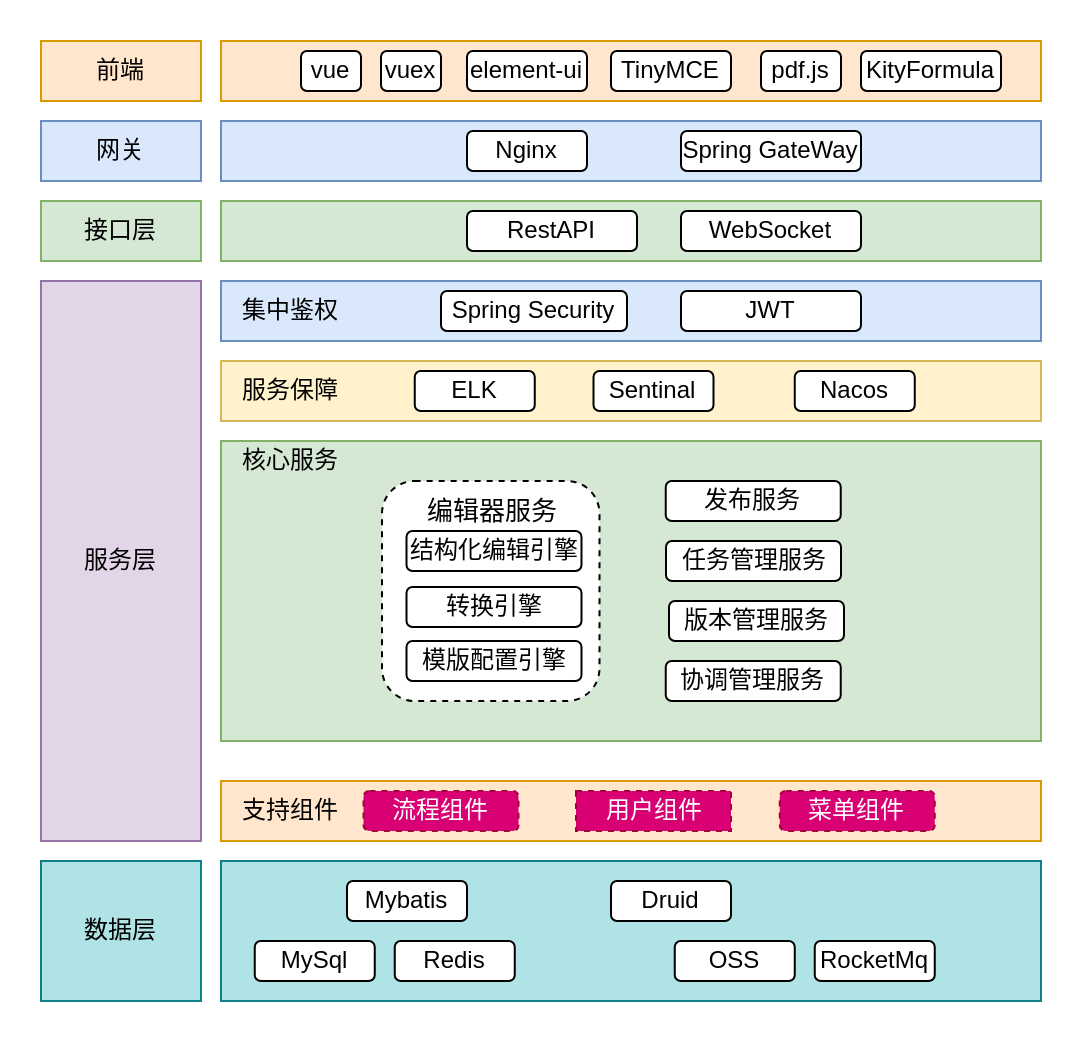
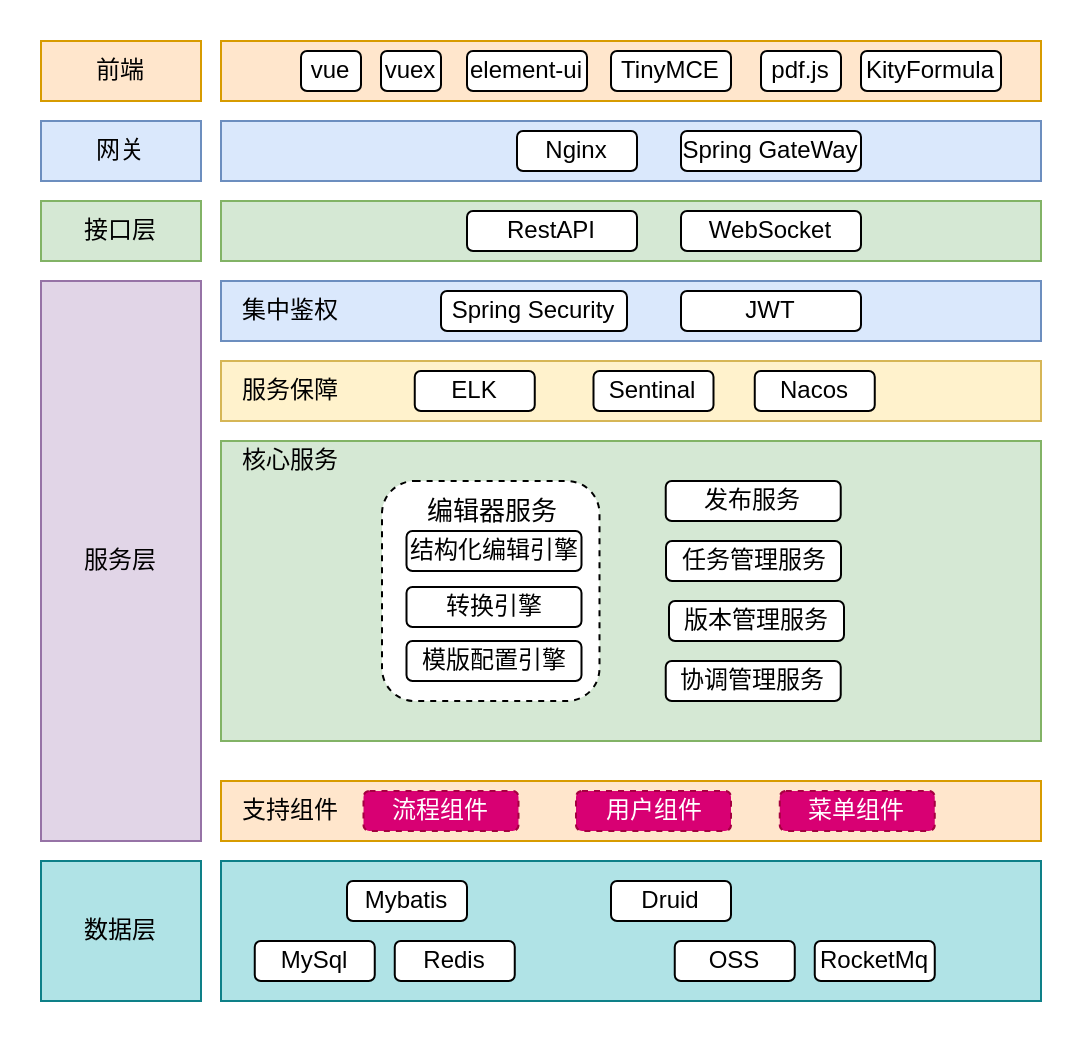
node "Nginx": moved (527, 151) -> (577, 151)
node "Nacos": moved (855, 391) -> (815, 391)
node "用户组件": shape rectangle -> rounded rectangle
